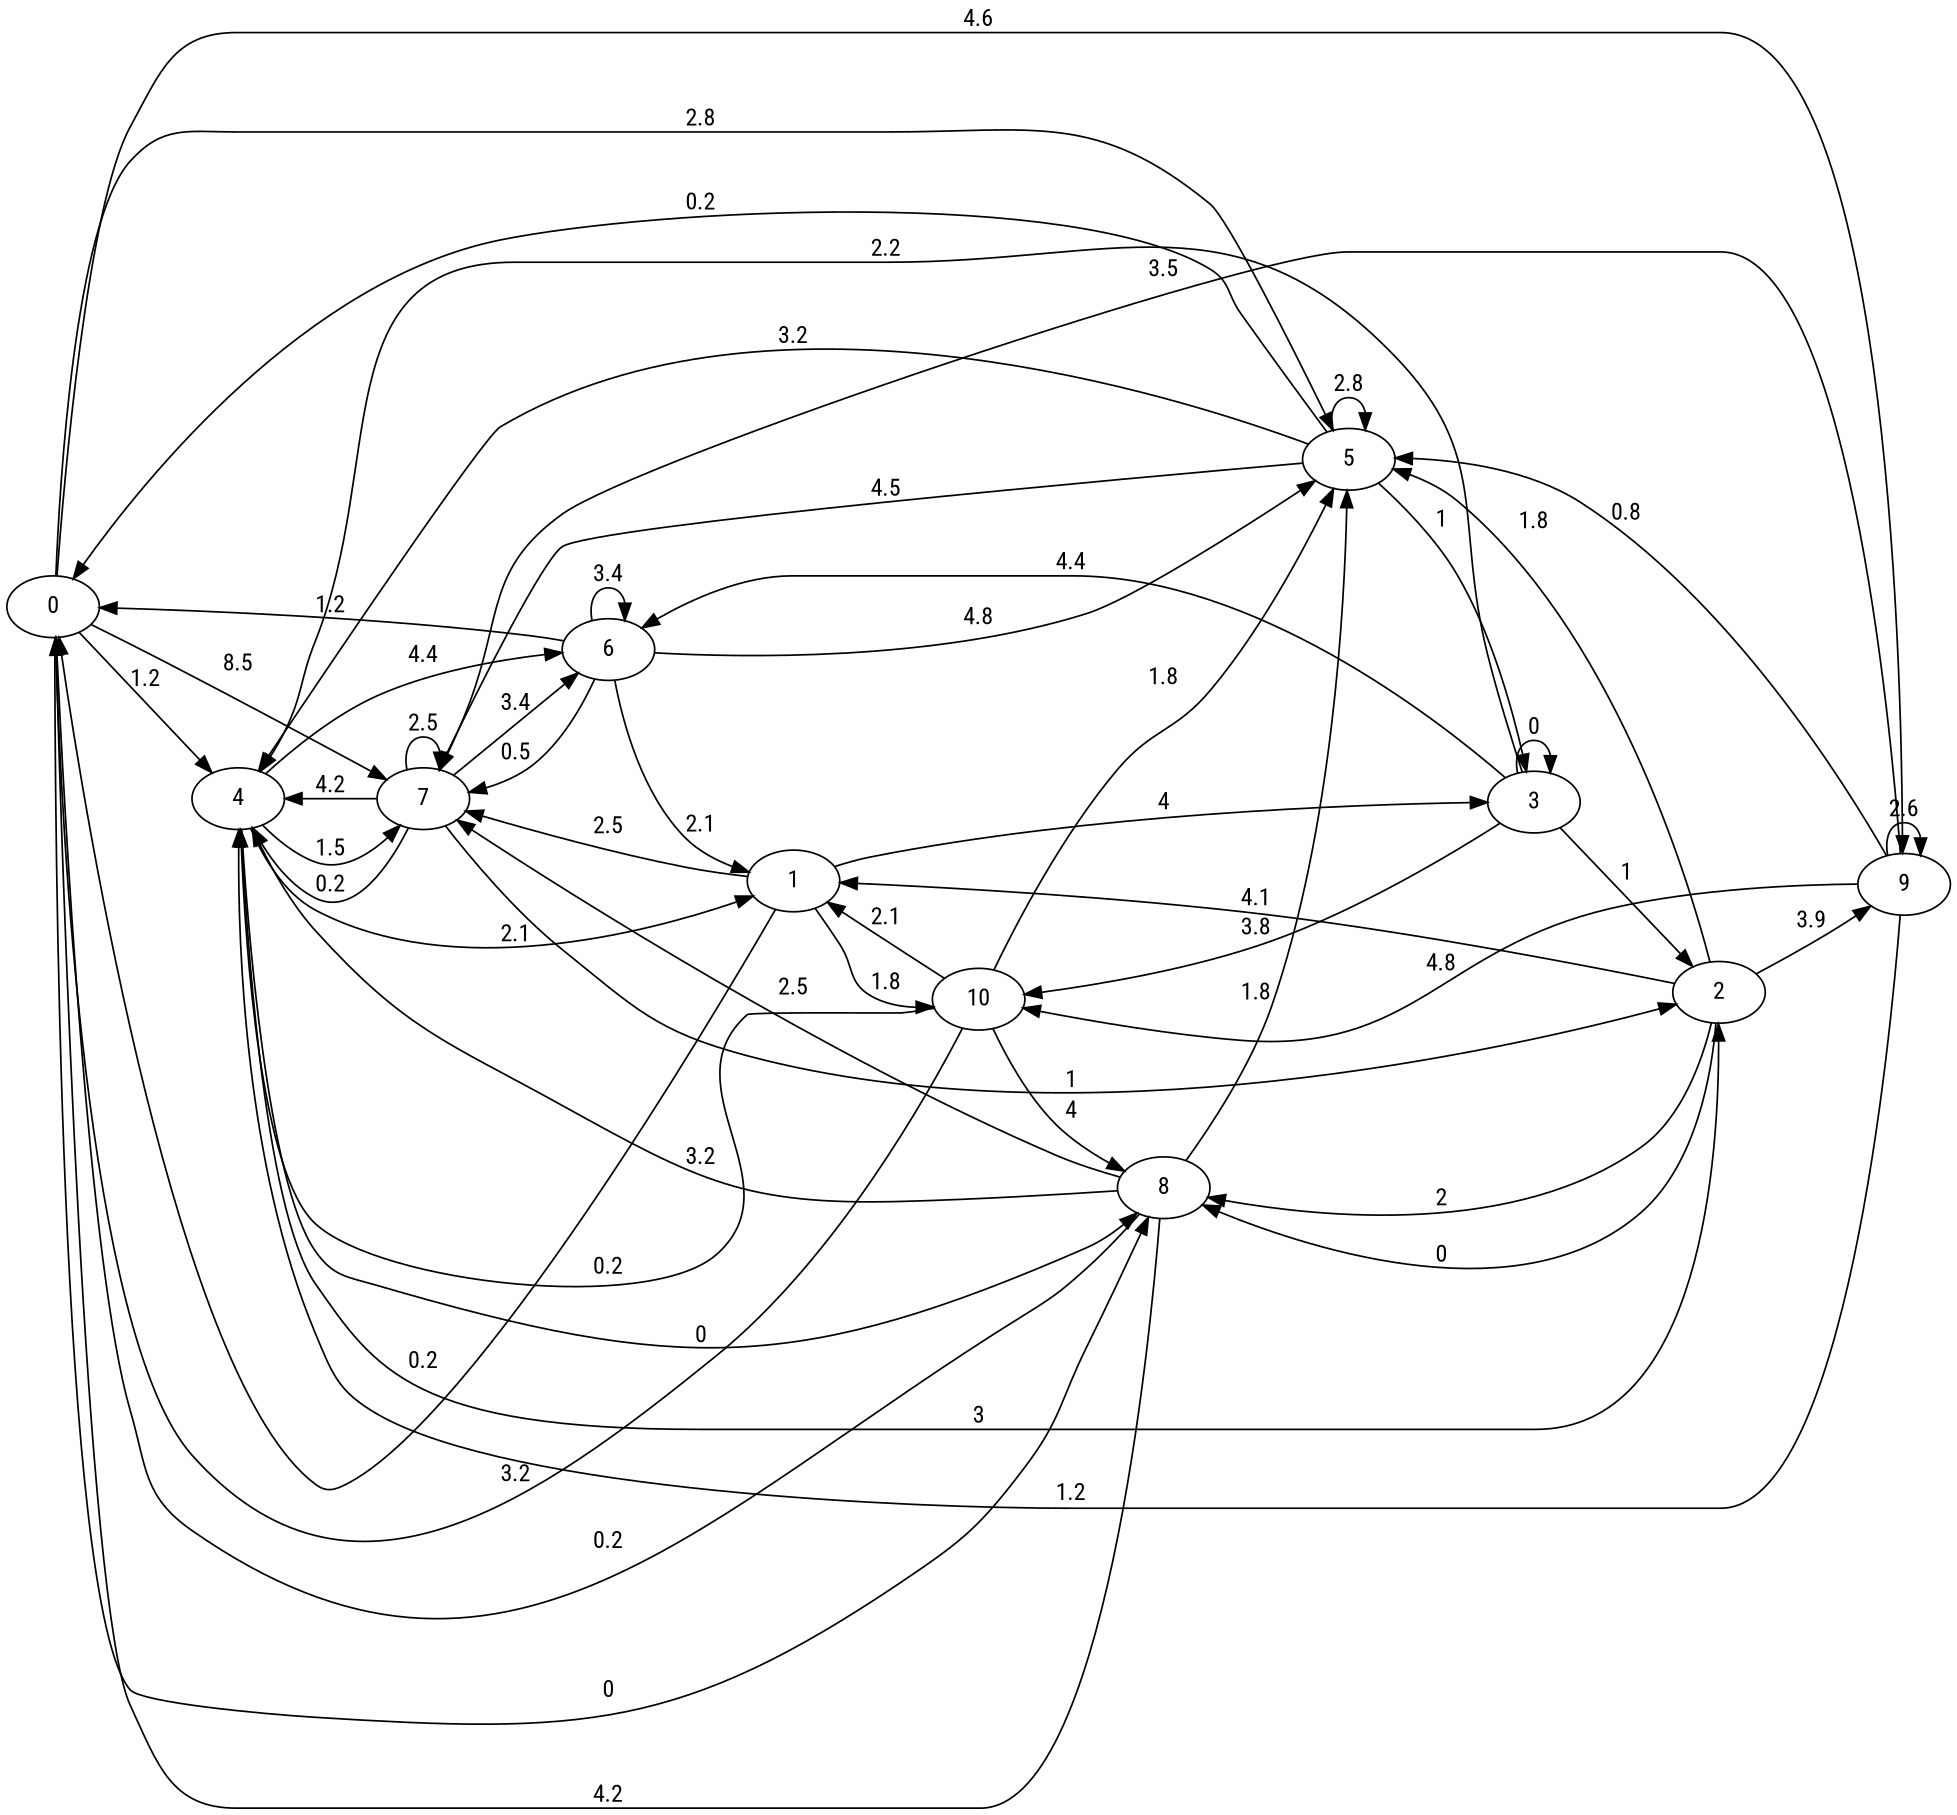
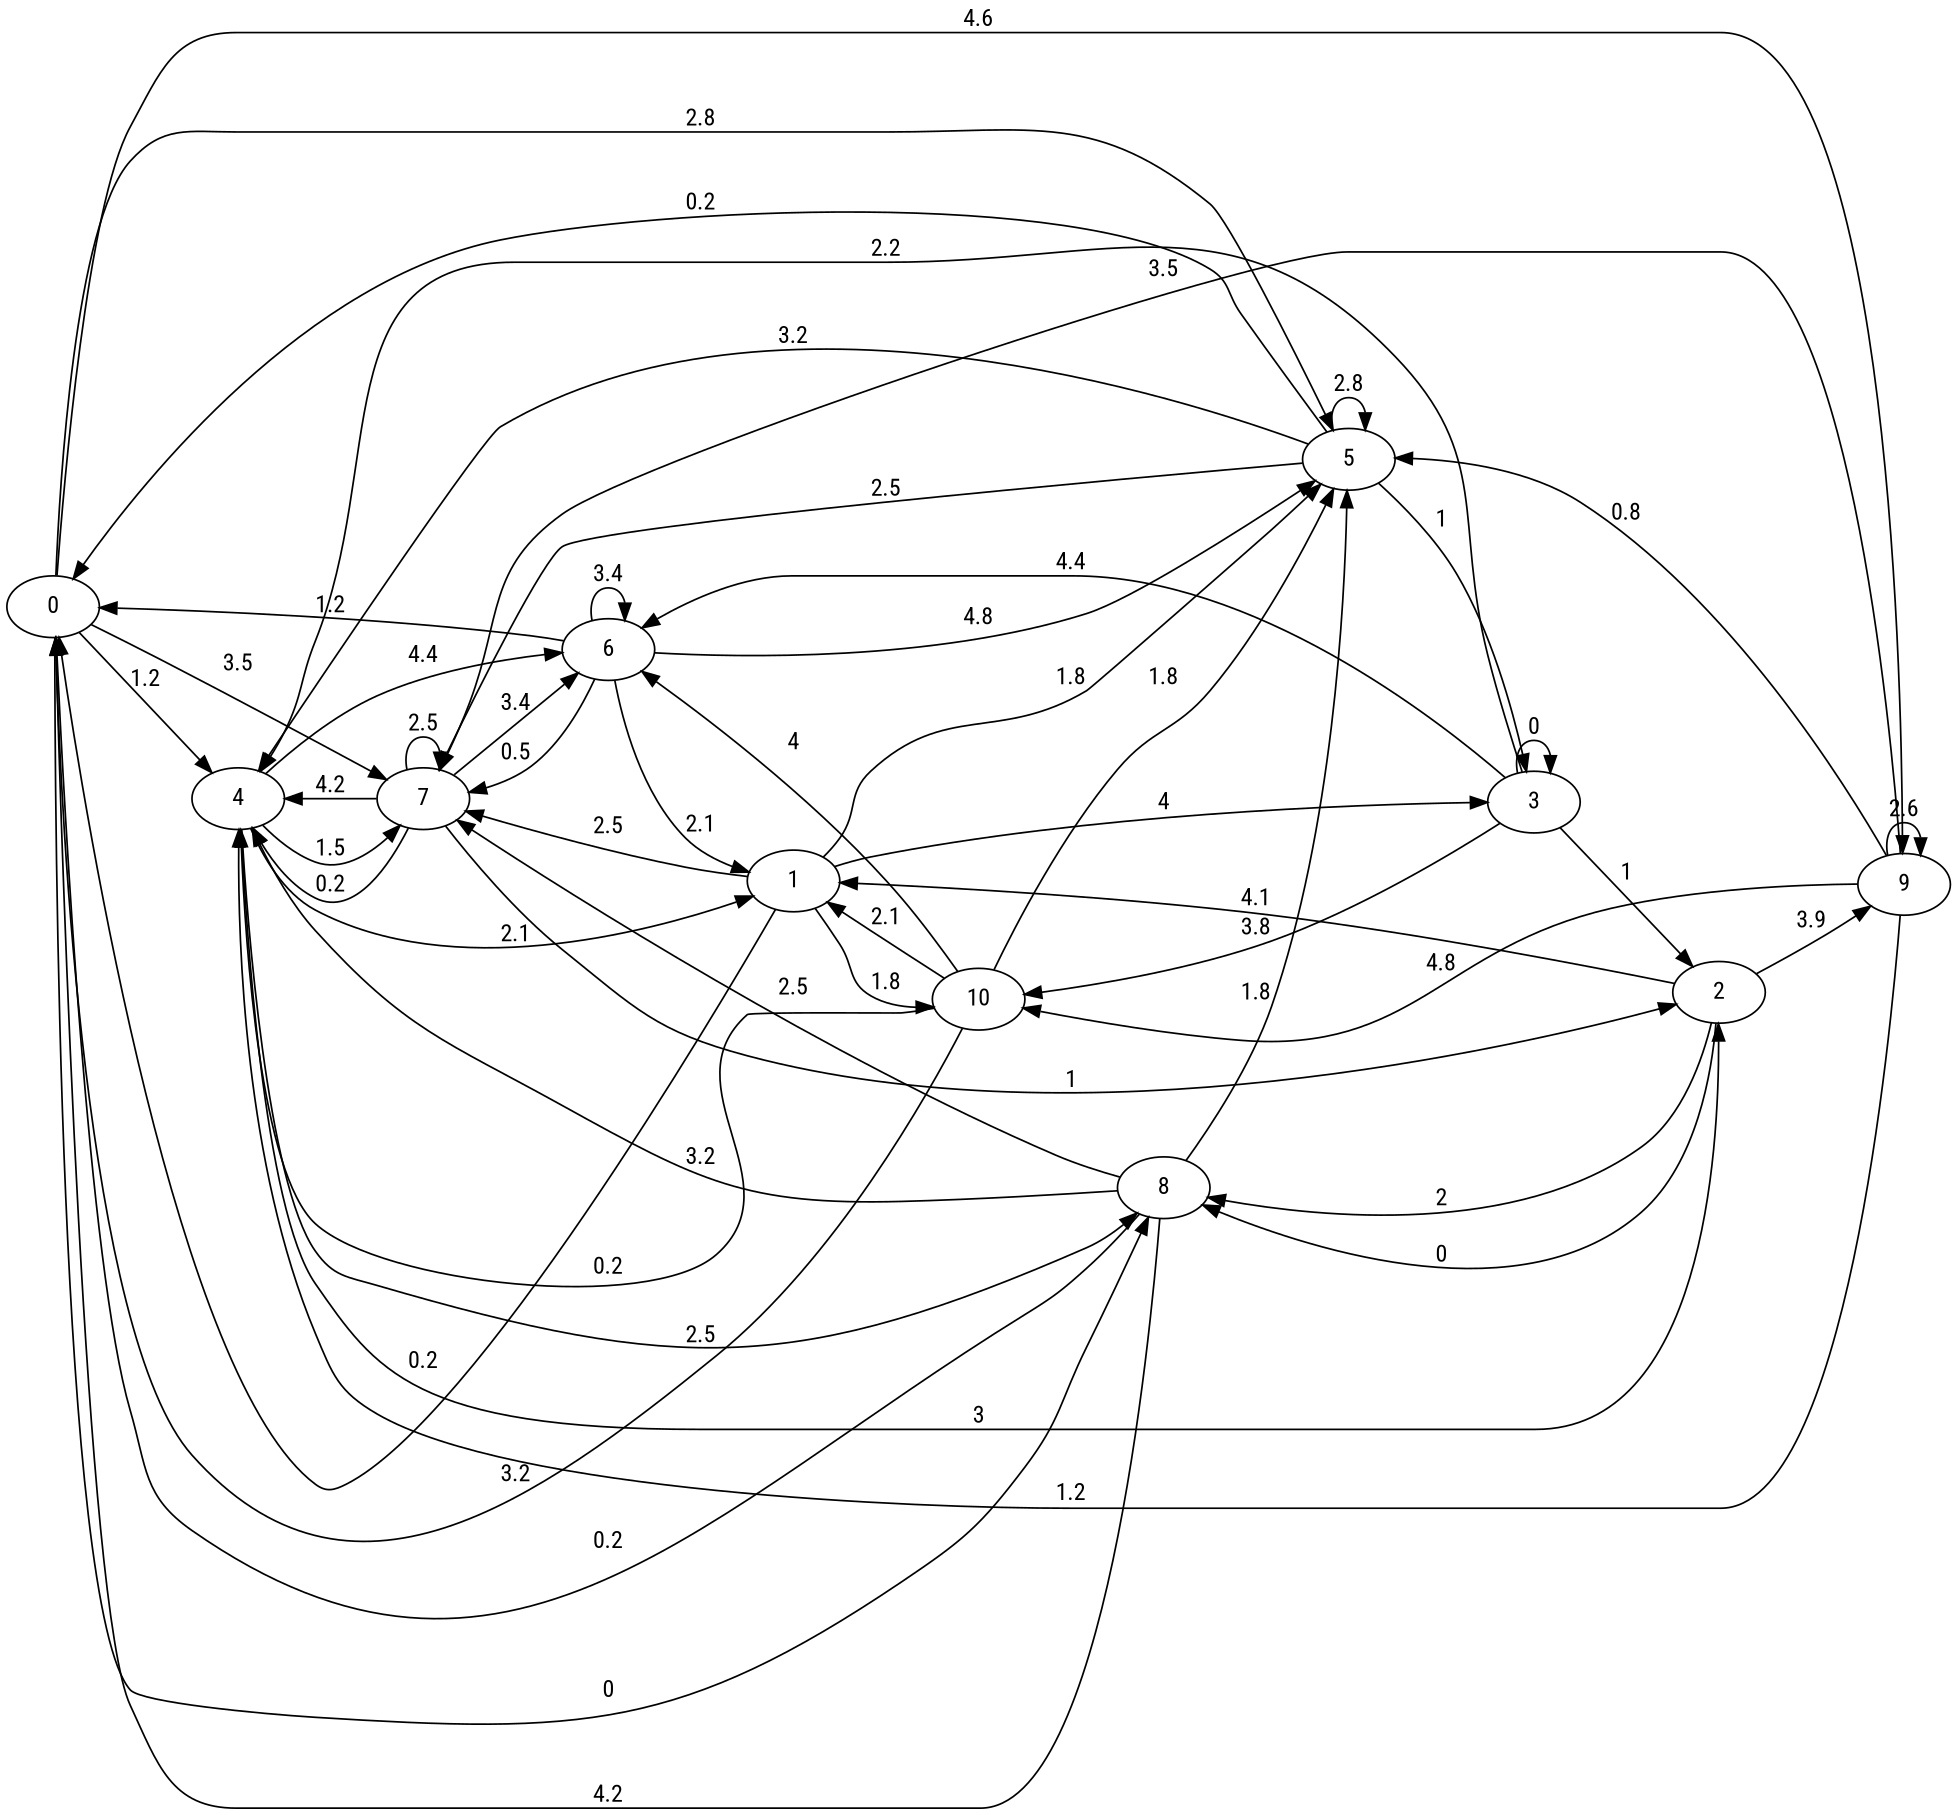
edge "5" -> "7": label "4.5" -> "2.5"
edge "0" -> "7": label "8.5" -> "3.5"
edge "2" -> "5": now "1" -> "5"
edge "10" -> "8": now "10" -> "6"
edge "4" -> "8": label "0" -> "2.5"
